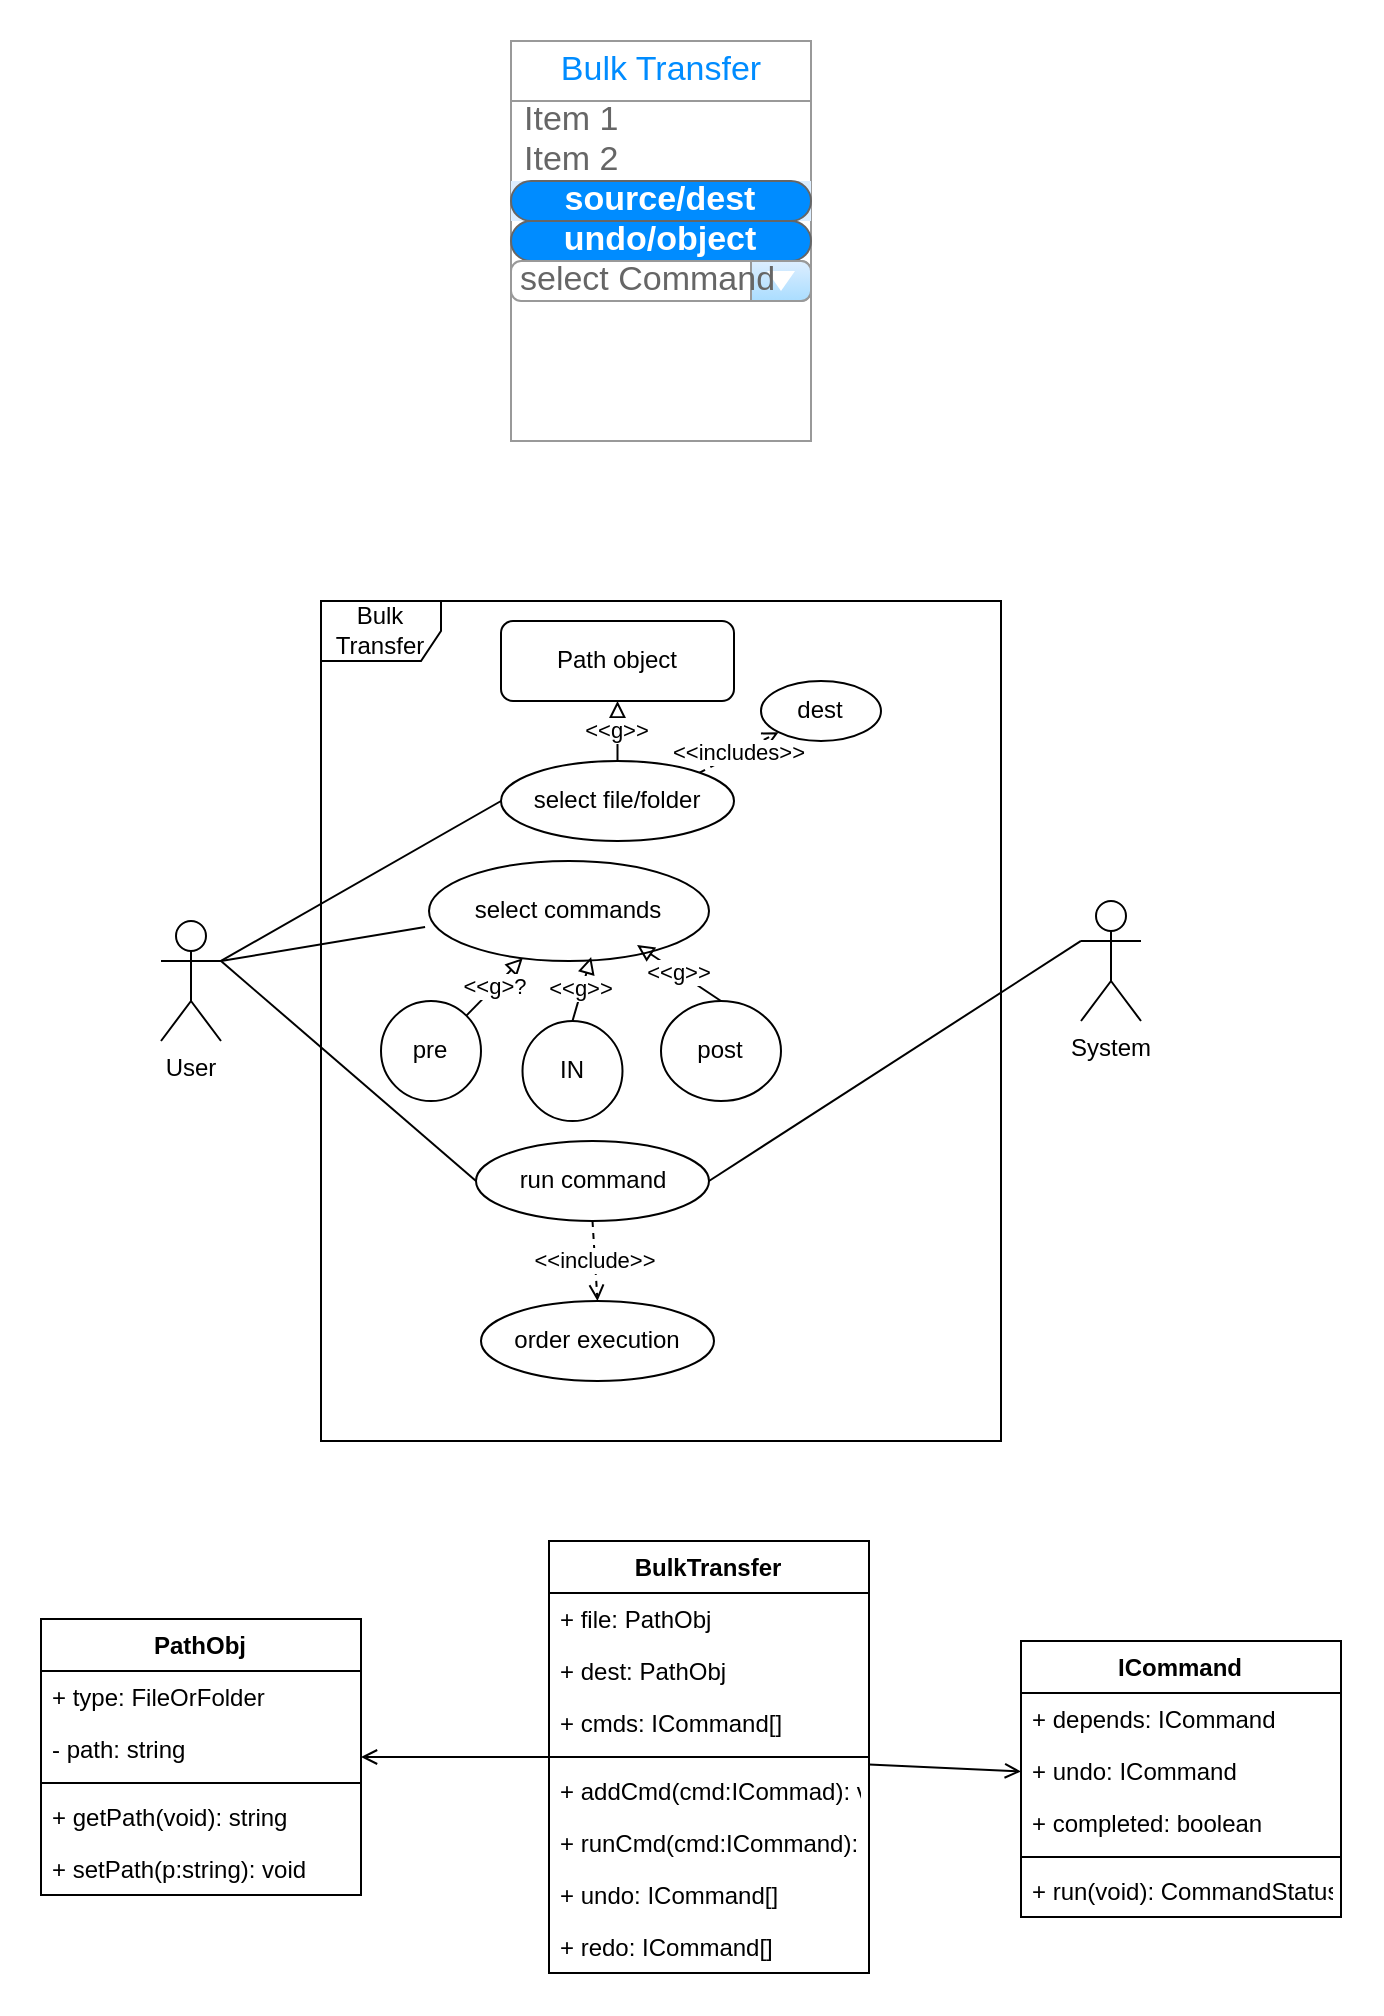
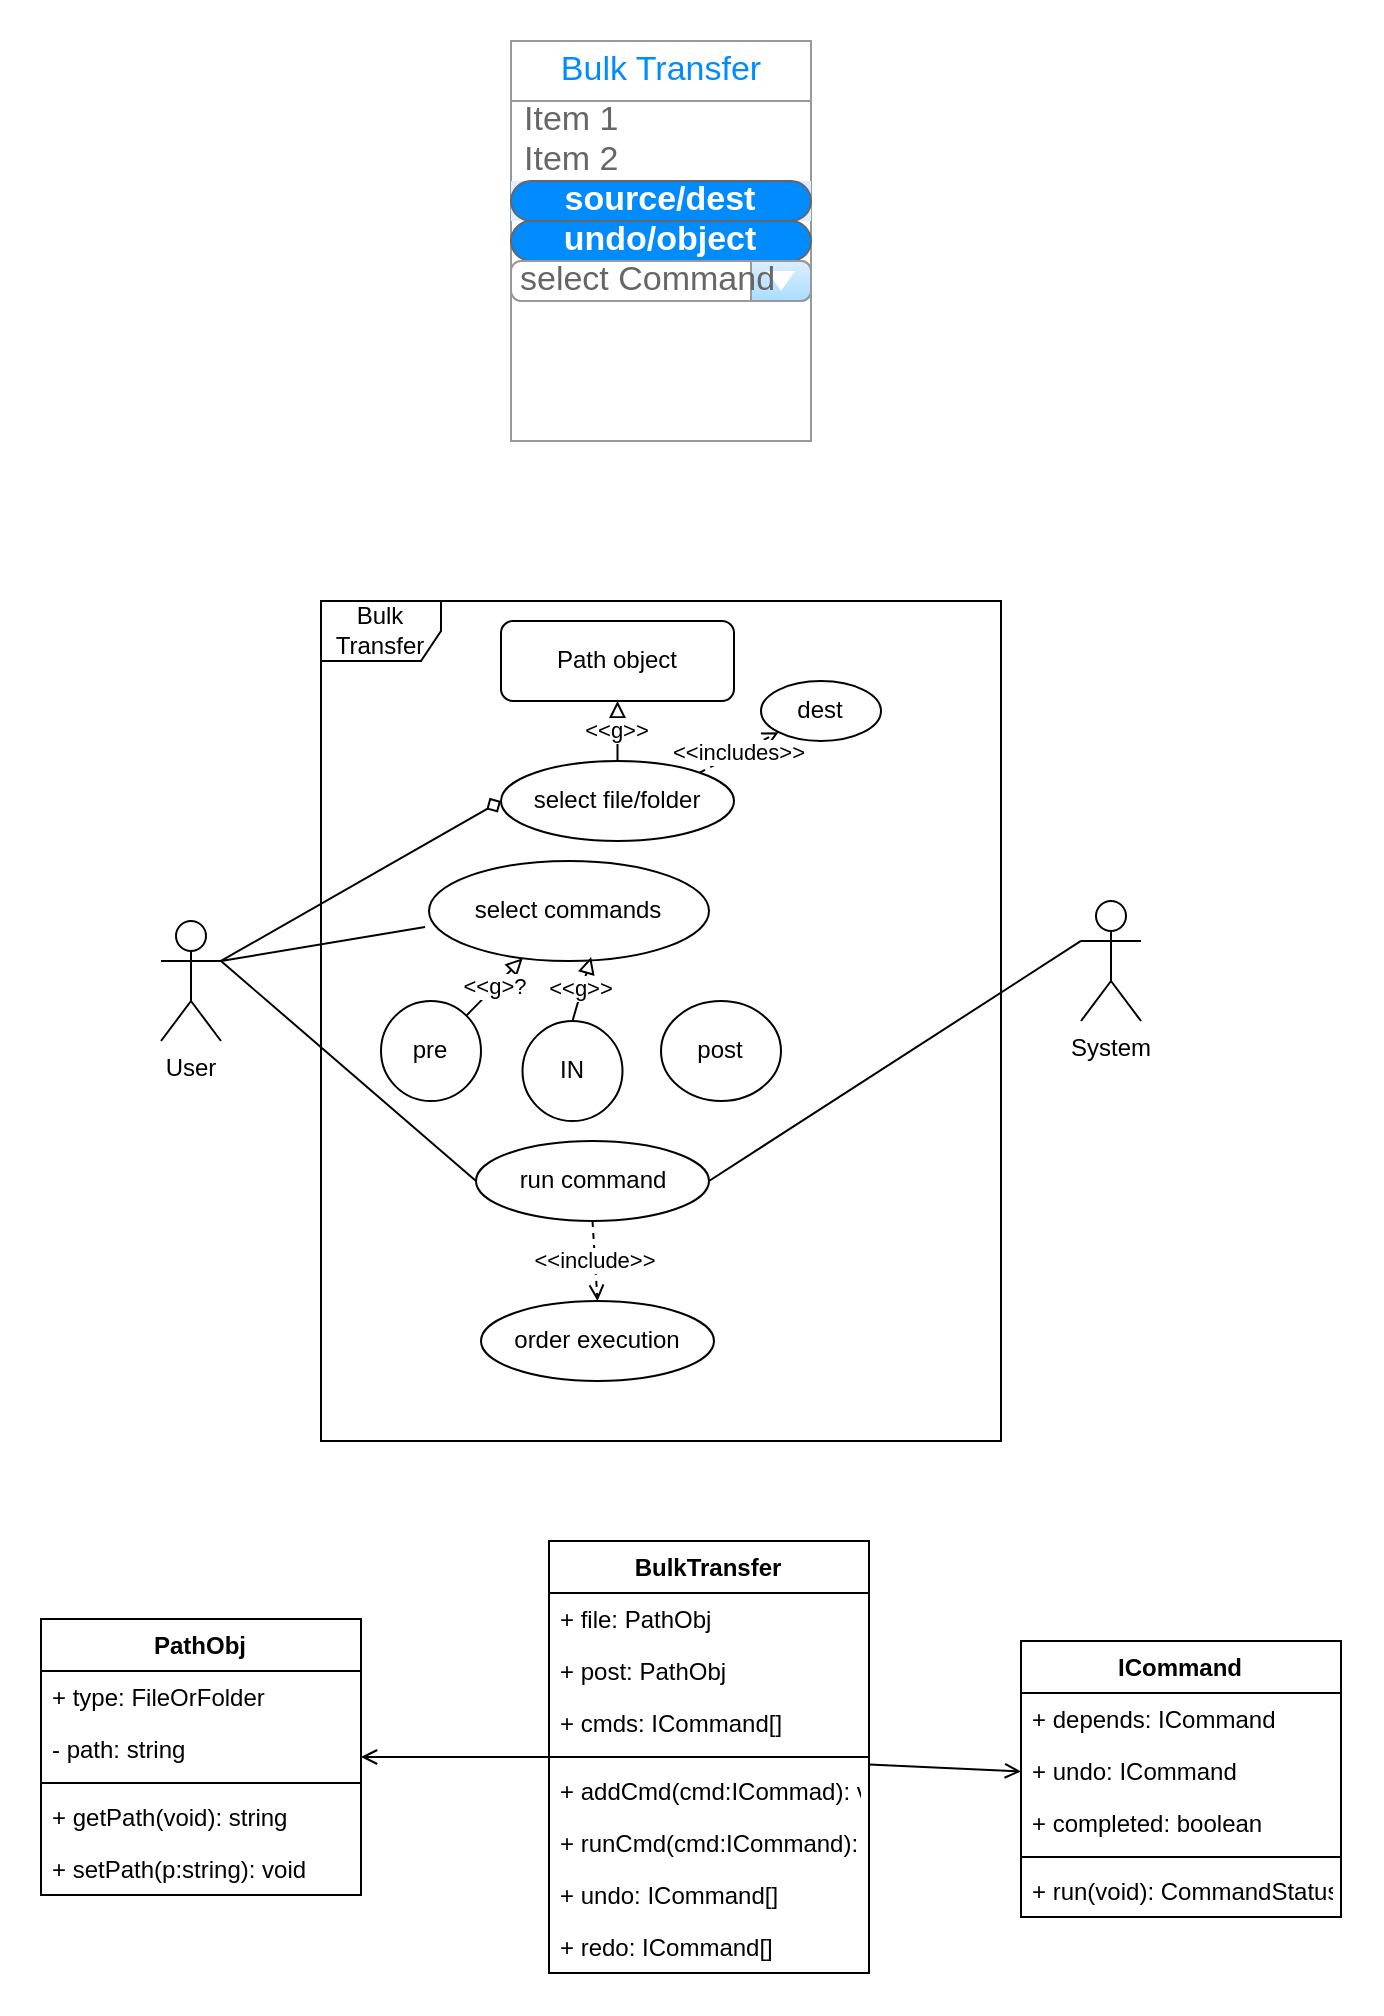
edge "select file/folder" -- "User": arrowhead none -> diamond
edge "post" -> "select commands": removed, label "<<g>>"
node "+ dest: PathObj": label "+ dest: PathObj" -> "+ post: PathObj"
